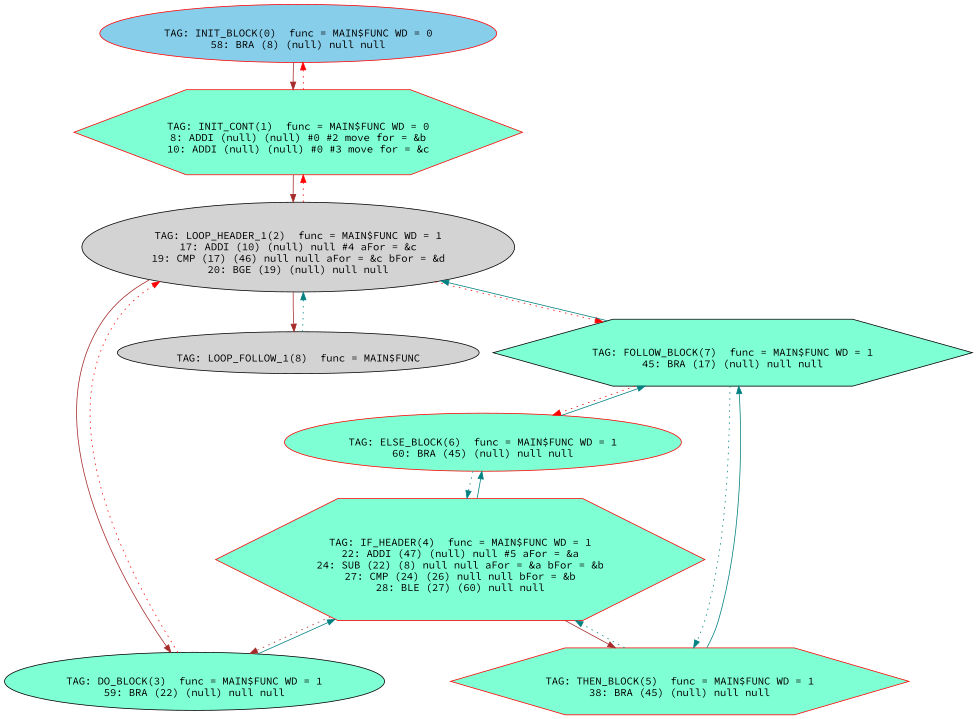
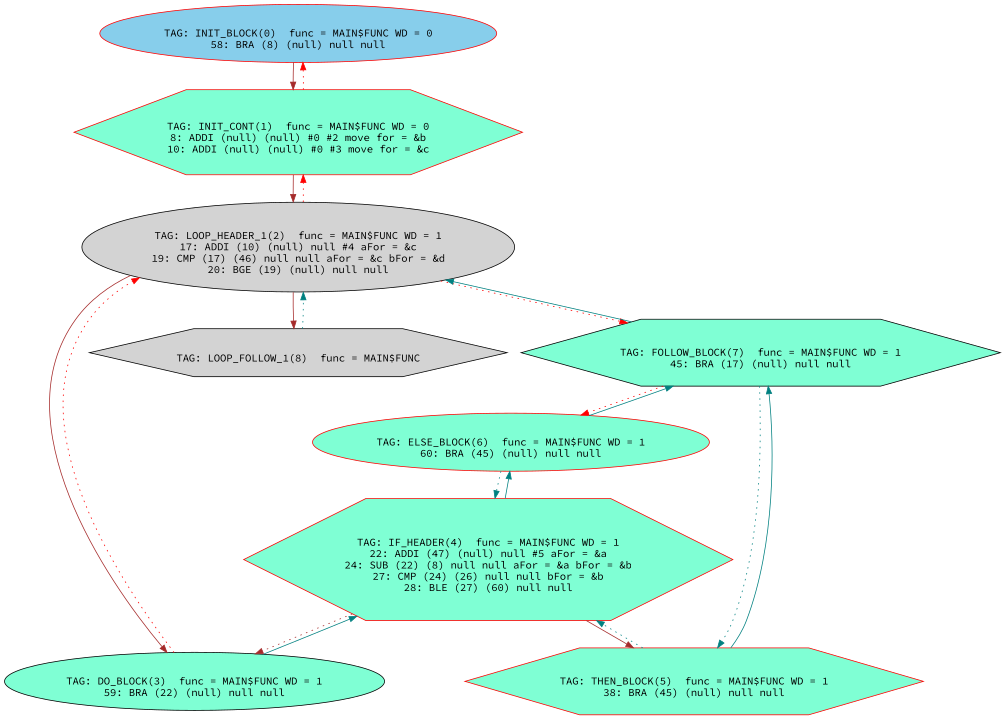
node "TAG: LOOP_FOLLOW_1(8)  func = MAIN$FUNC": shape ellipse -> hexagon
